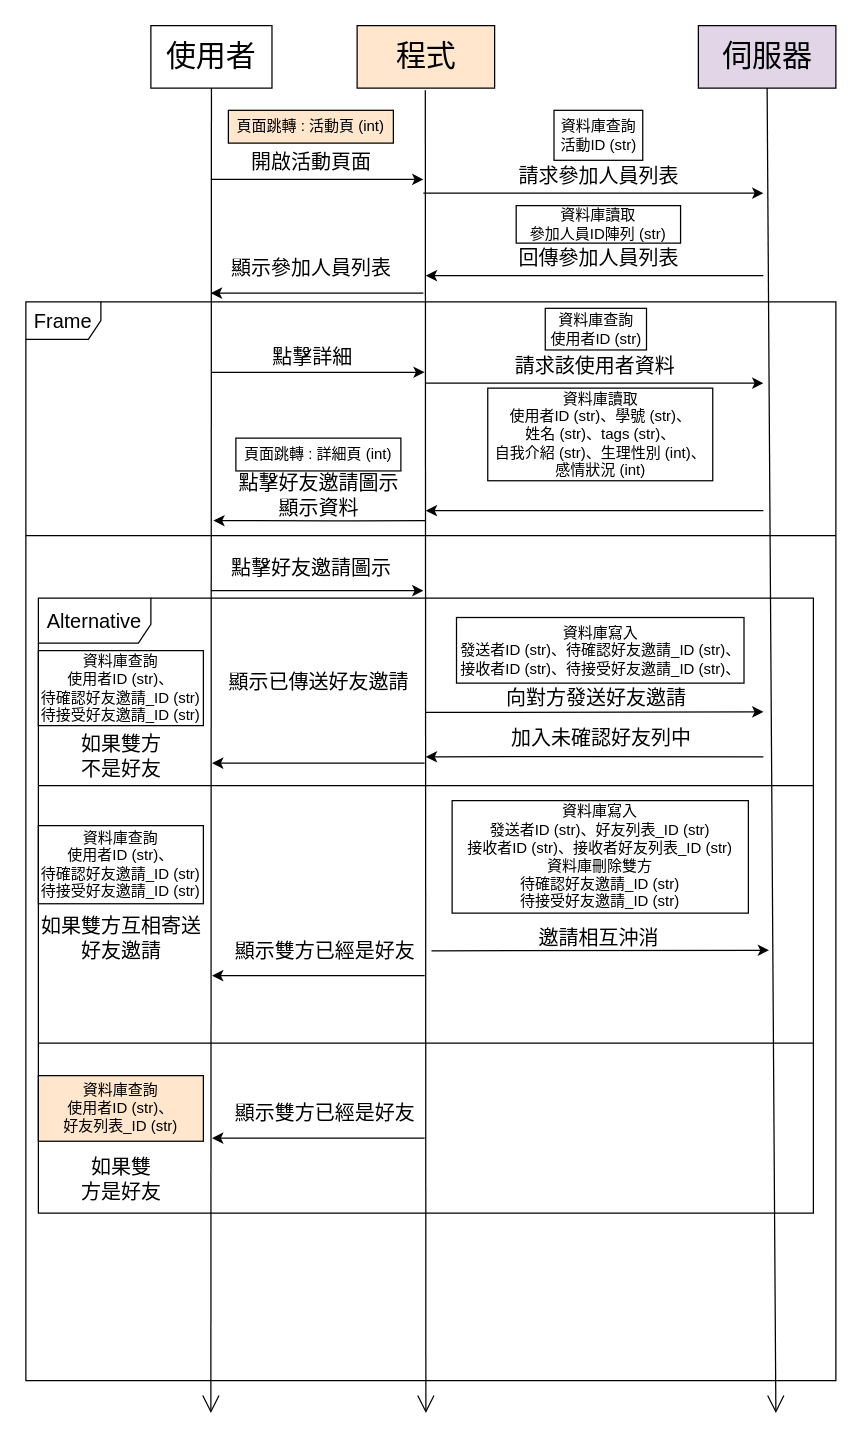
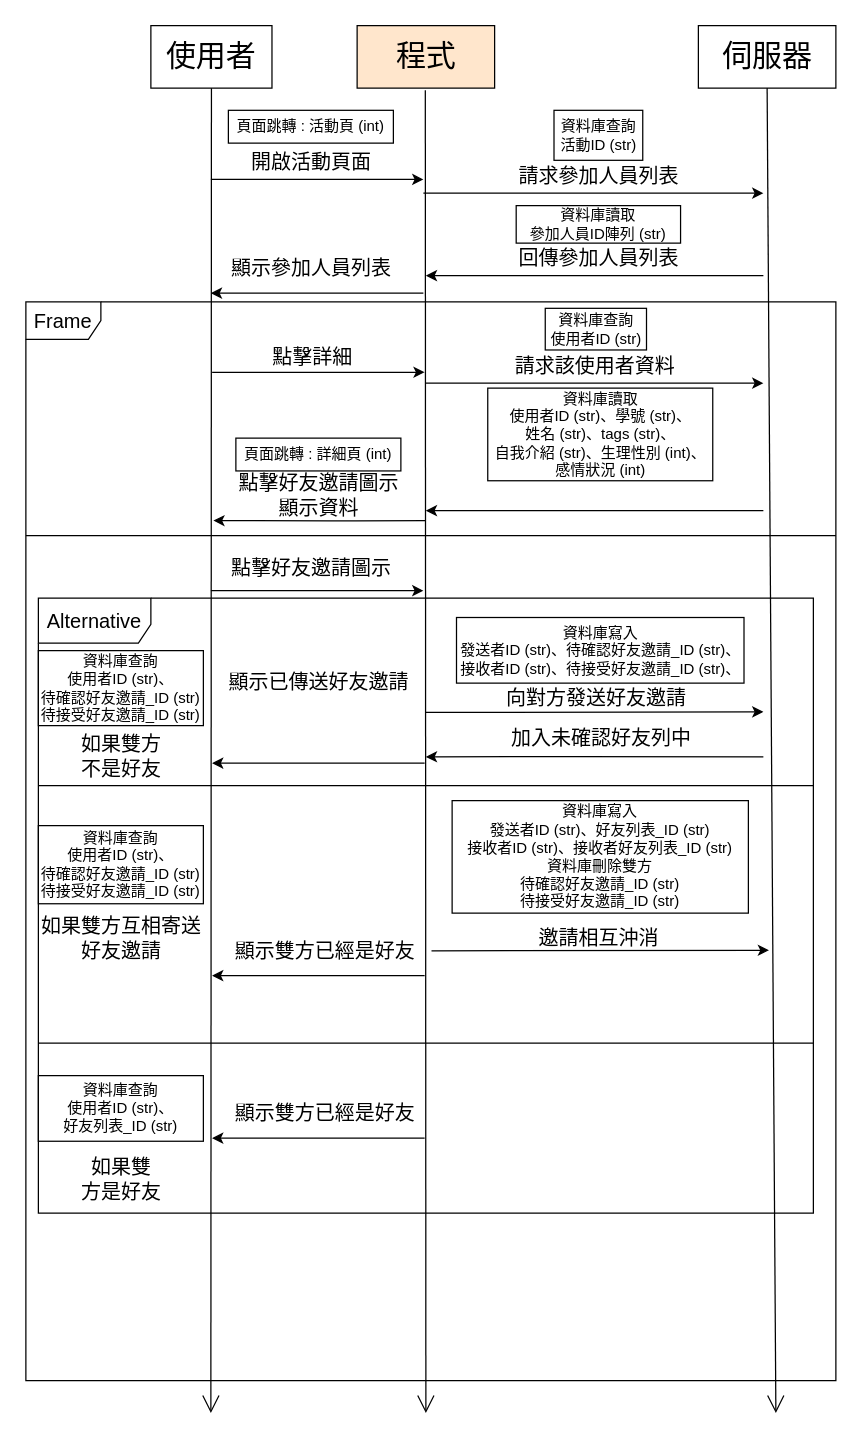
node "伺服器": fillcolor #e1d5e7 -> #ffffff
node "頁面跳轉 : 活動頁 (int)": fillcolor #ffe6cc -> #ffffff
node "資料庫查詢 使用者ID (str)、 好友列表_ID (str)": fillcolor #ffe6cc -> #ffffff
